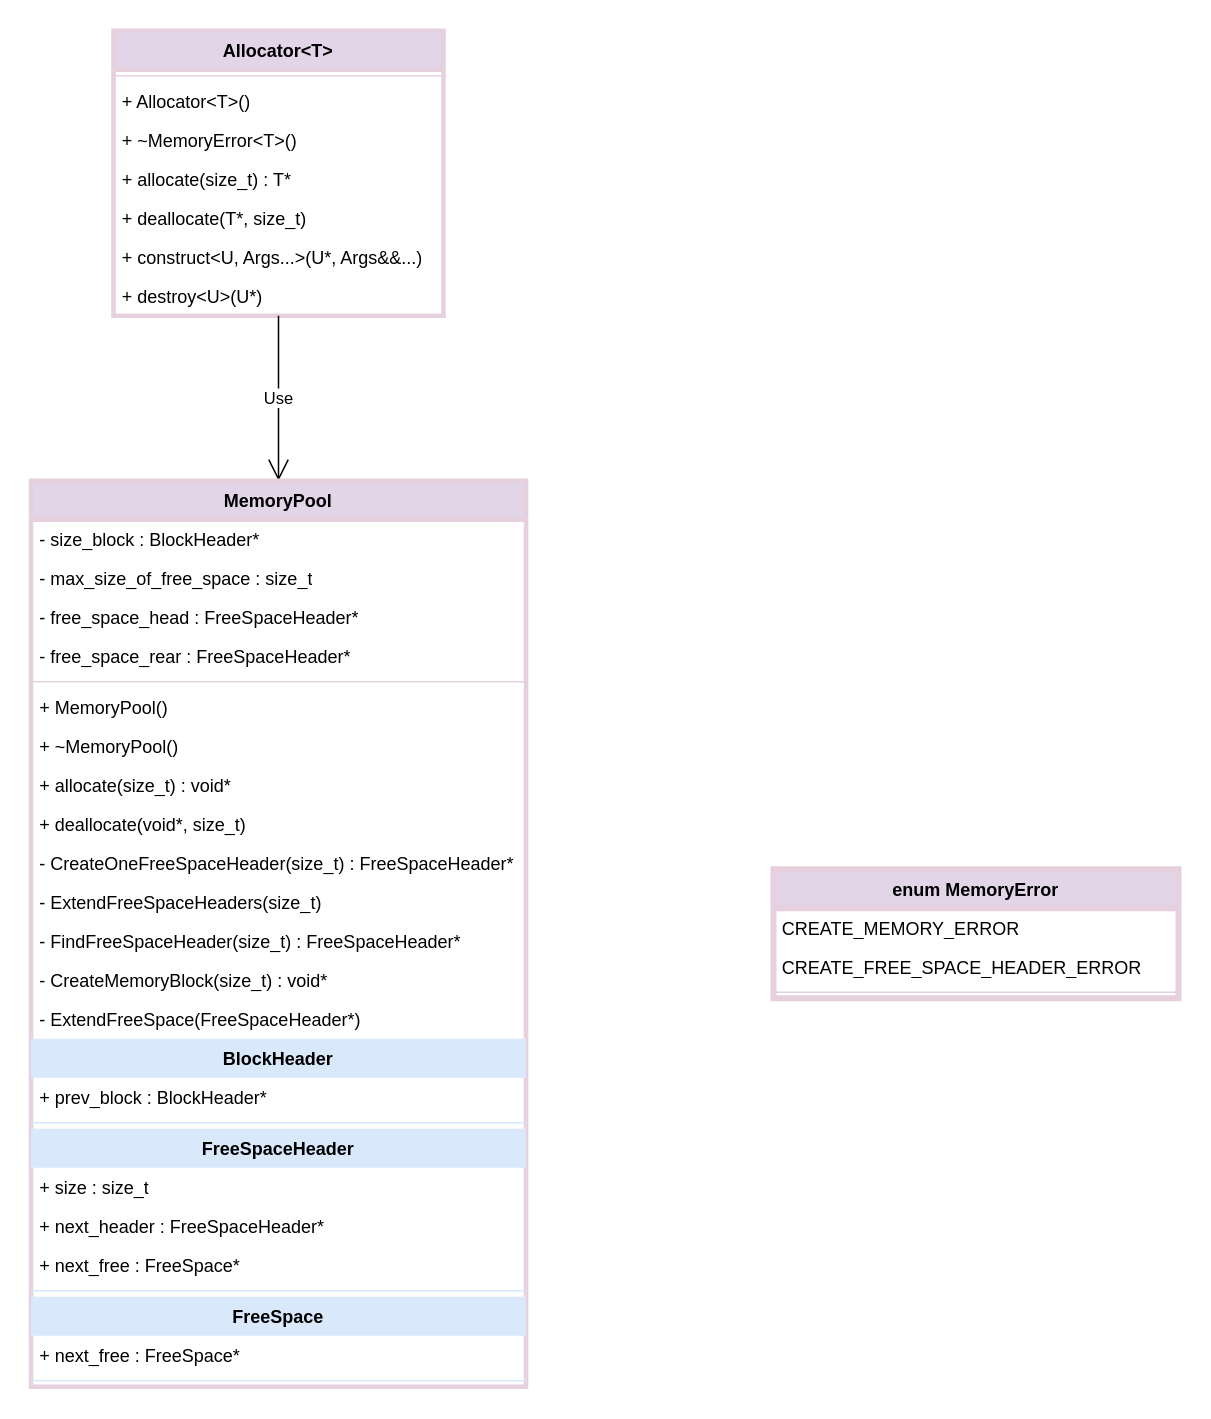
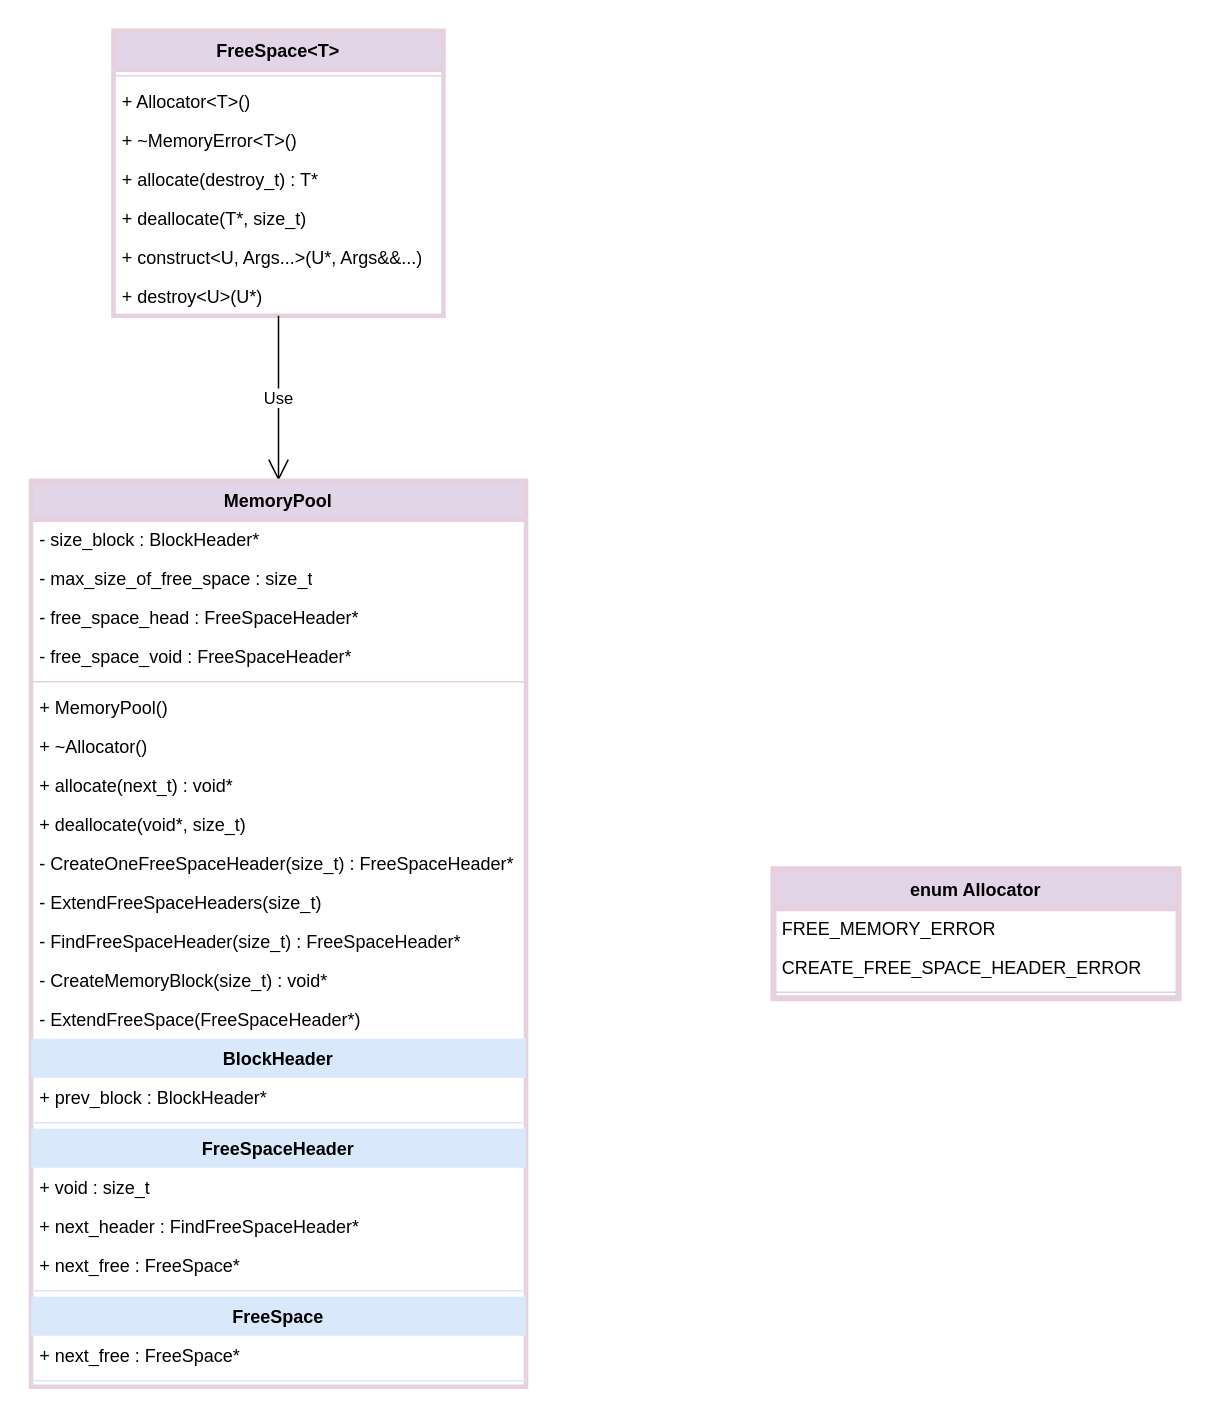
node "Allocator<T>": label "Allocator<T>" -> "FreeSpace<T>"
node "+ allocate(size_t) : T*": label "+ allocate(size_t) : T*" -> "+ allocate(destroy_t) : T*"
node "- free_space_rear : FreeSpaceHeader*": label "- free_space_rear : FreeSpaceHeader*" -> "- free_space_void : FreeSpaceHeader*"
node "+ ~MemoryPool()": label "+ ~MemoryPool()" -> "+ ~Allocator()"
node "+ allocate(size_t) : void*": label "+ allocate(size_t) : void*" -> "+ allocate(next_t) : void*"
node "enum MemoryError": label "enum MemoryError" -> "enum Allocator"
node "CREATE_MEMORY_ERROR": label "CREATE_MEMORY_ERROR" -> "FREE_MEMORY_ERROR"
node "+ size : size_t": label "+ size : size_t" -> "+ void : size_t"
node "+ next_header : FreeSpaceHeader*": label "+ next_header : FreeSpaceHeader*" -> "+ next_header : FindFreeSpaceHeader*"
